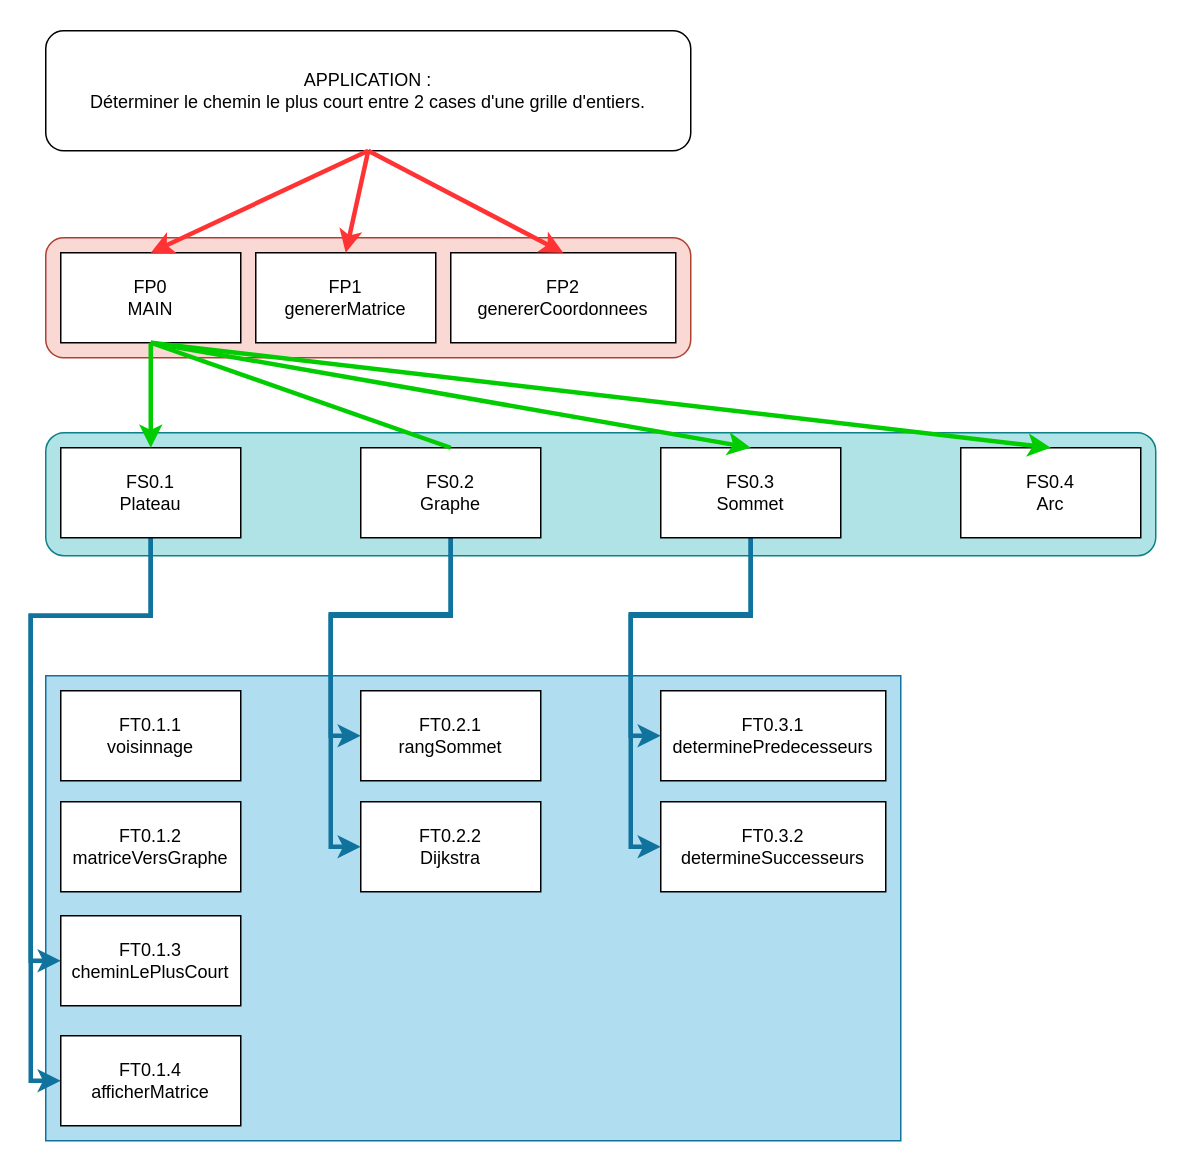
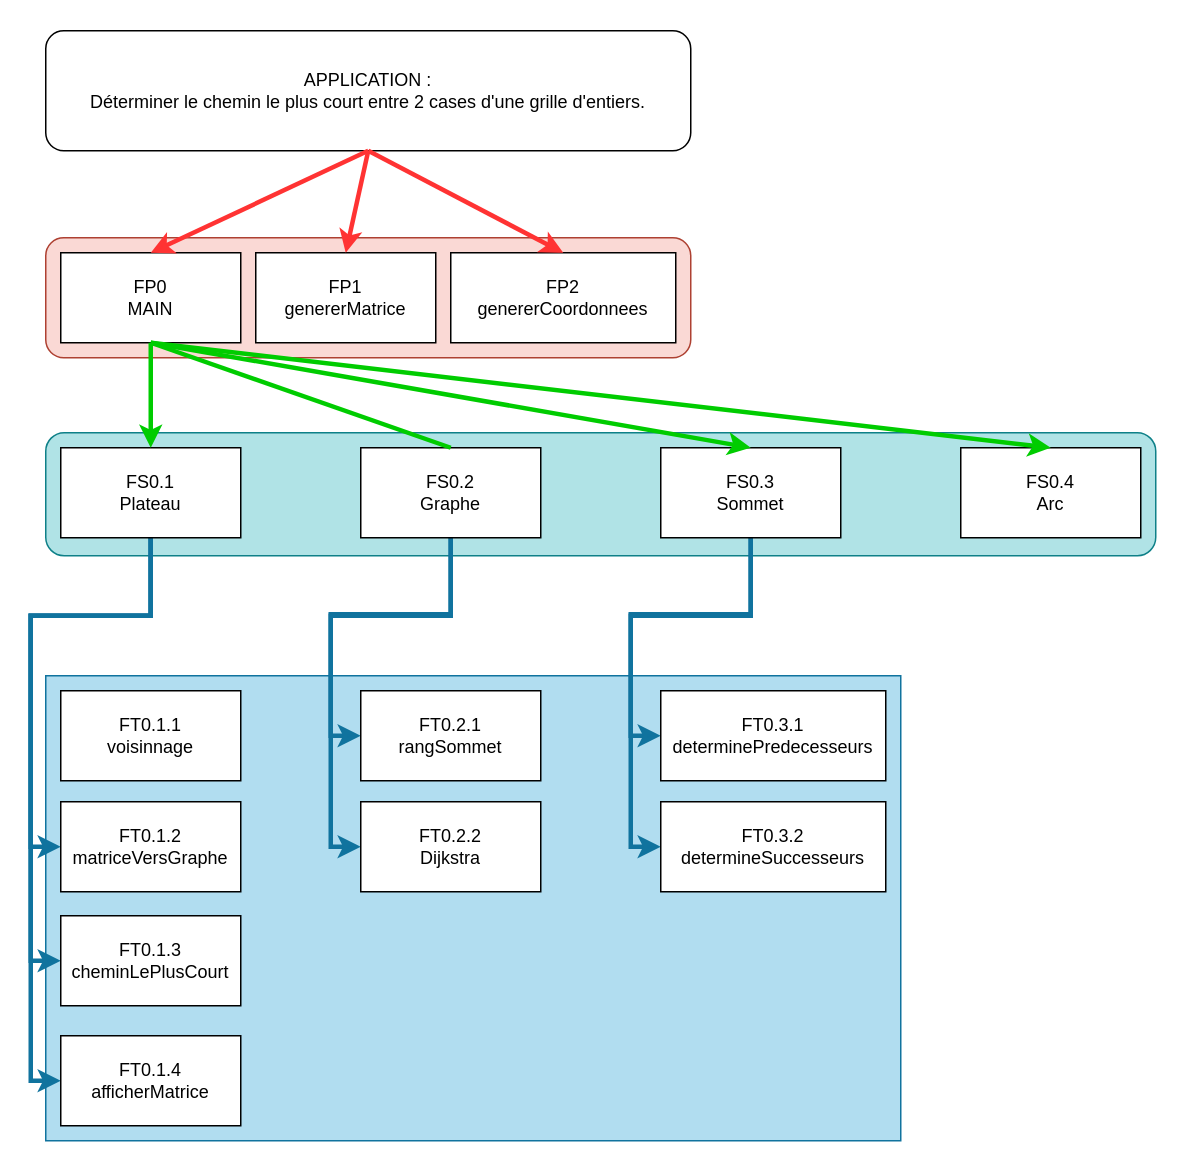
edge "FS0.1 Plateau" -> "FT0.1.2 matriceVersGraphe": added
